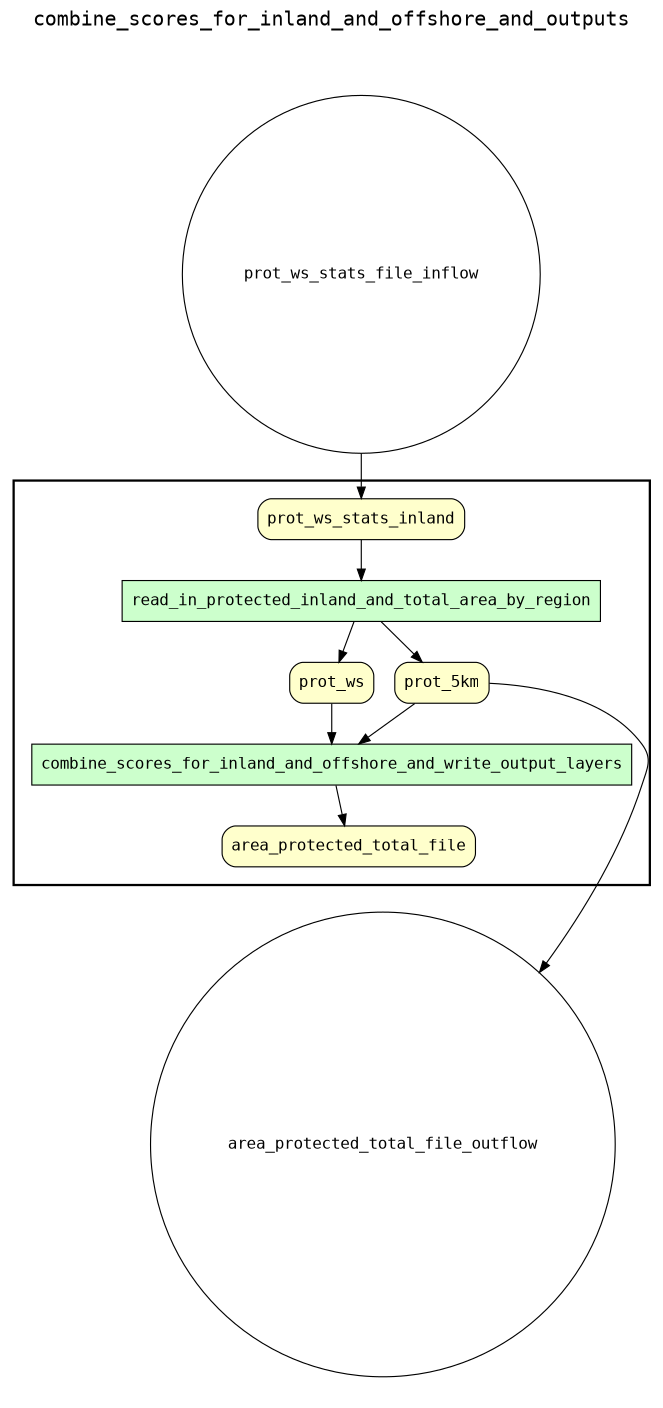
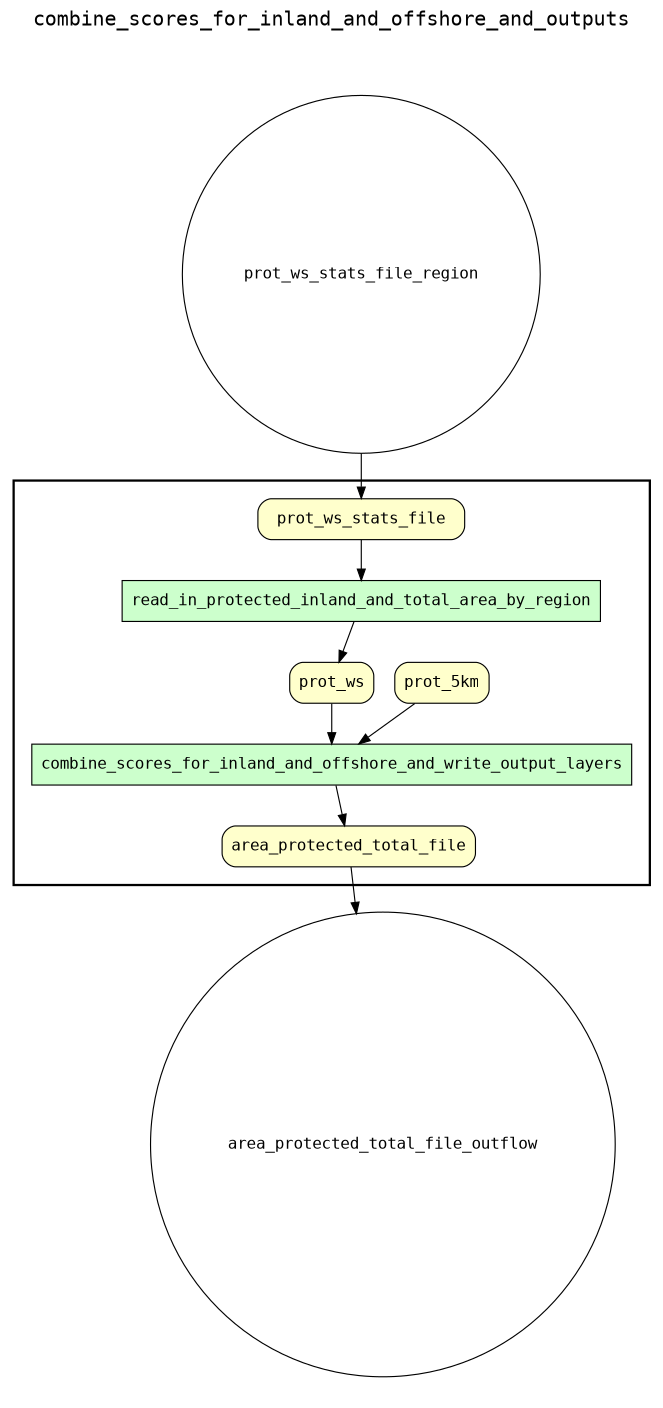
node "prot_ws_stats_file_inflow": label "prot_ws_stats_file_inflow" -> "prot_ws_stats_file_region"
node "prot_ws_stats_inland": label "prot_ws_stats_inland" -> "prot_ws_stats_file"
edge "read_in_protected_inland_and_total_area_by_region" -> "prot_5km": removed
edge "prot_5km" -> "area_protected_total_file_outflow": now "area_protected_total_file" -> "area_protected_total_file_outflow"
